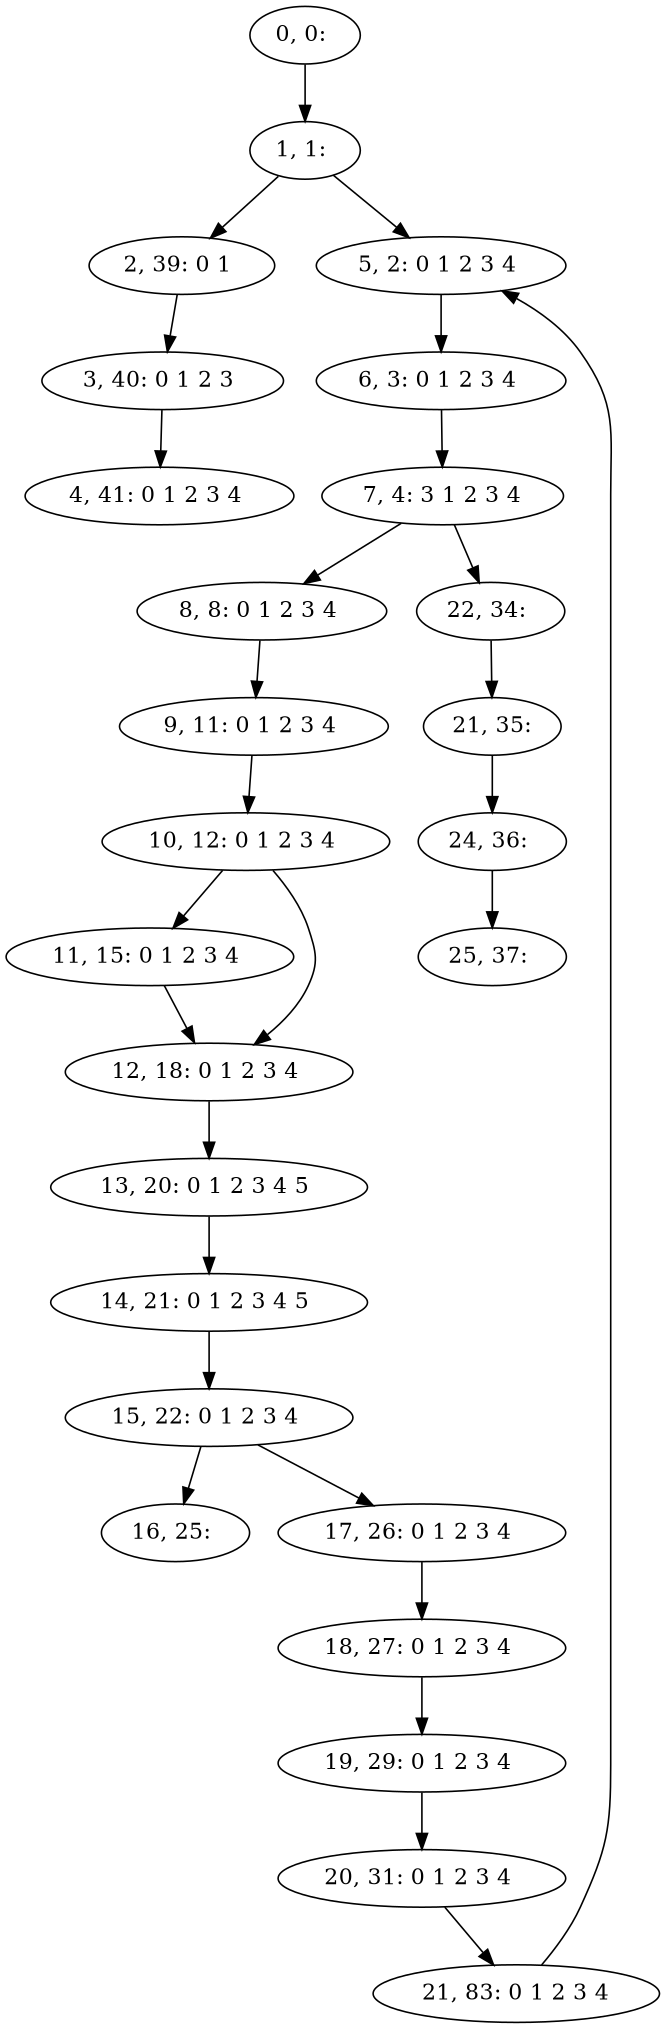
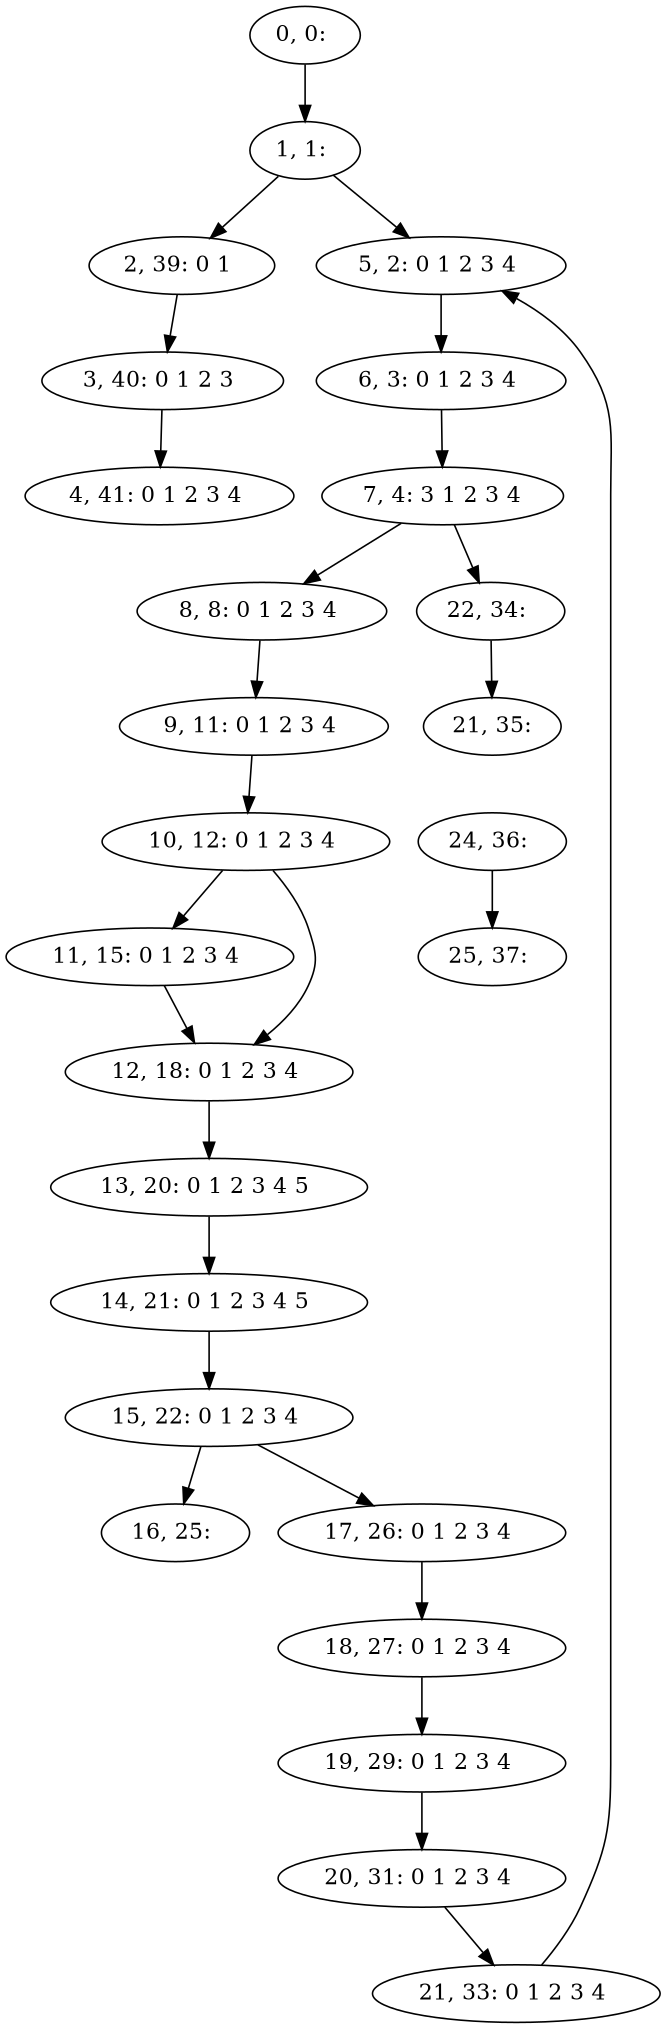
edge "21, 35:" -> "24, 36:": removed
node "21, 83: 0 1 2 3 4": label "21, 83: 0 1 2 3 4" -> "21, 33: 0 1 2 3 4"
